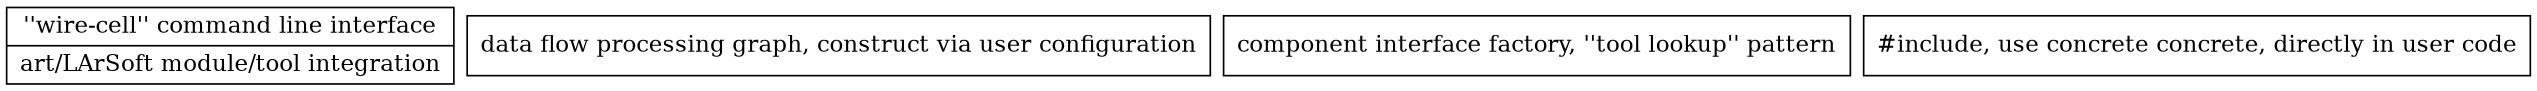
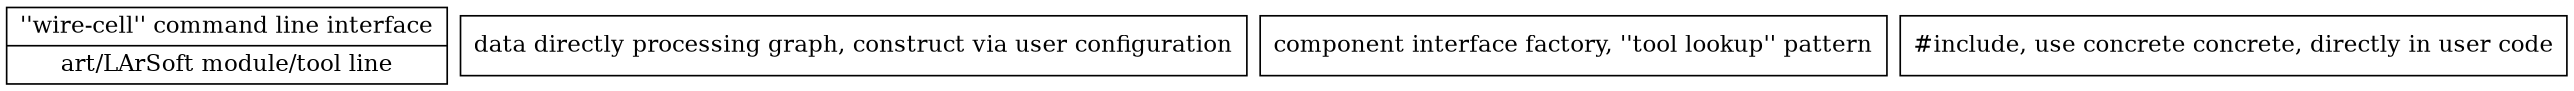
node "data flow processing graph, construct via user configuration": label "data flow processing graph, construct via user configuration" -> "data directly processing graph, construct via user configuration"
node "''wire-cell'' command line interface": text "art/LArSoft module/tool integration" -> "art/LArSoft module/tool line"
